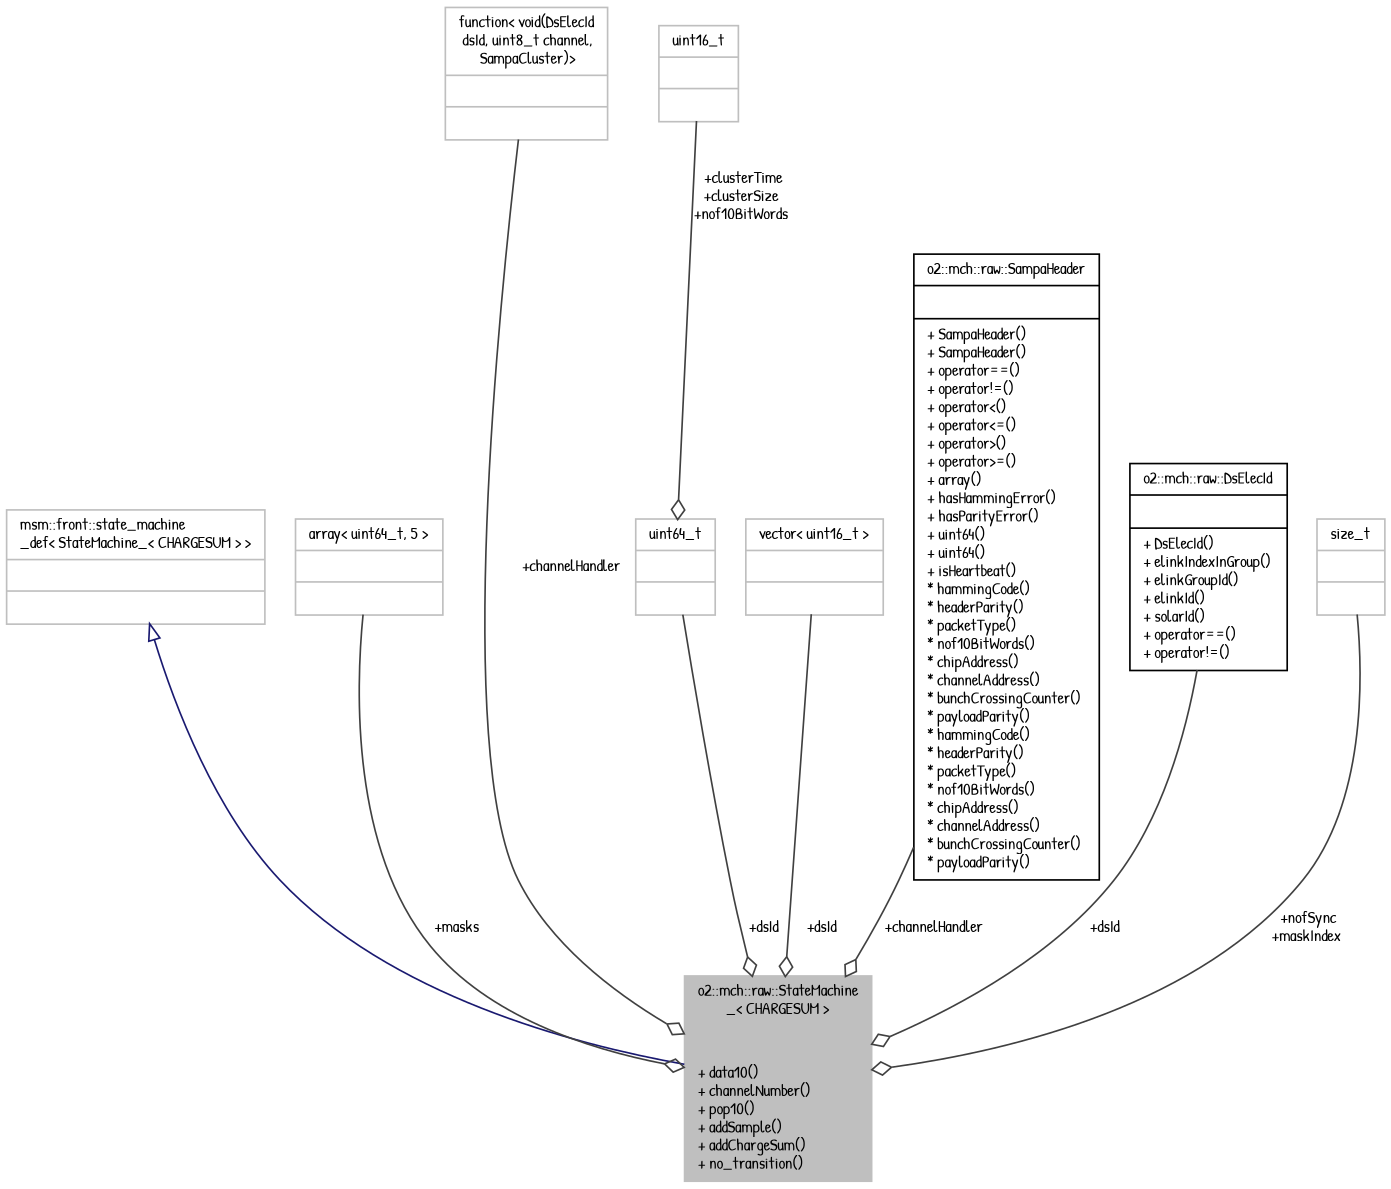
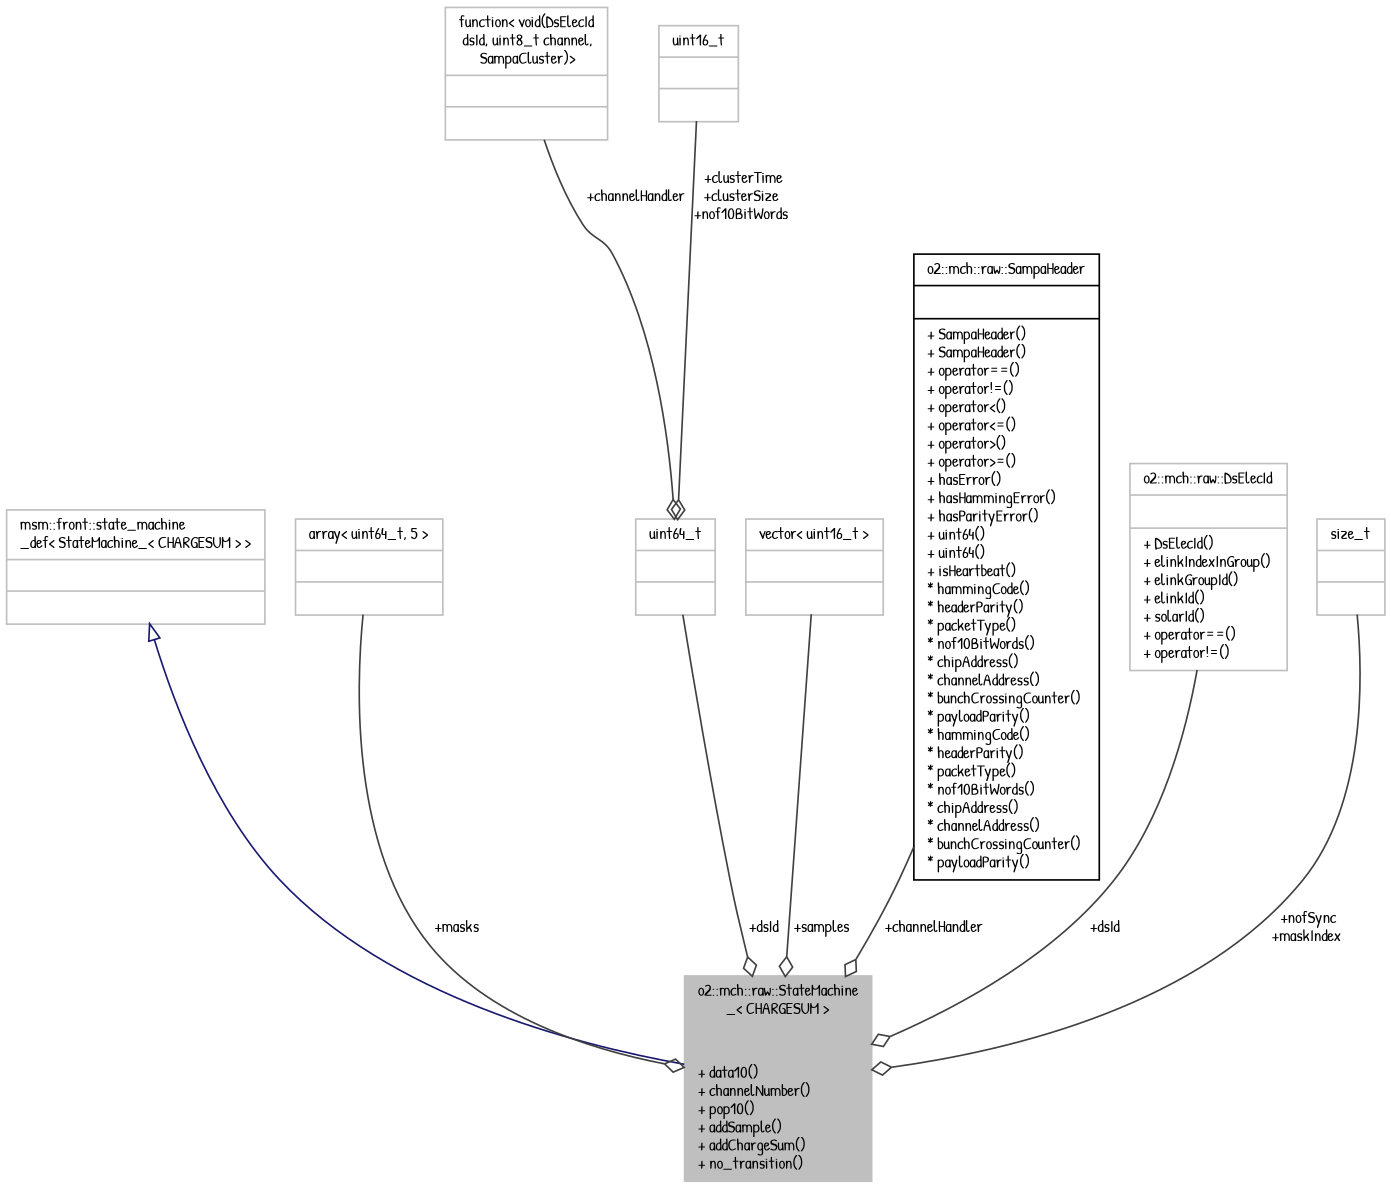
node "o2::mch::raw::SampaHeader": text "+ array()" -> "+ hasError()"
node "o2::mch::raw::DsElecId": color black -> grey75
edge "function< void(DsElecId" -> "o2::mch::raw::StateMachine": now "function< void(DsElecId" -> "uint64_t"
edge "vector< uint16_t >" -> "o2::mch::raw::StateMachine": label " +dsId" -> " +samples"
